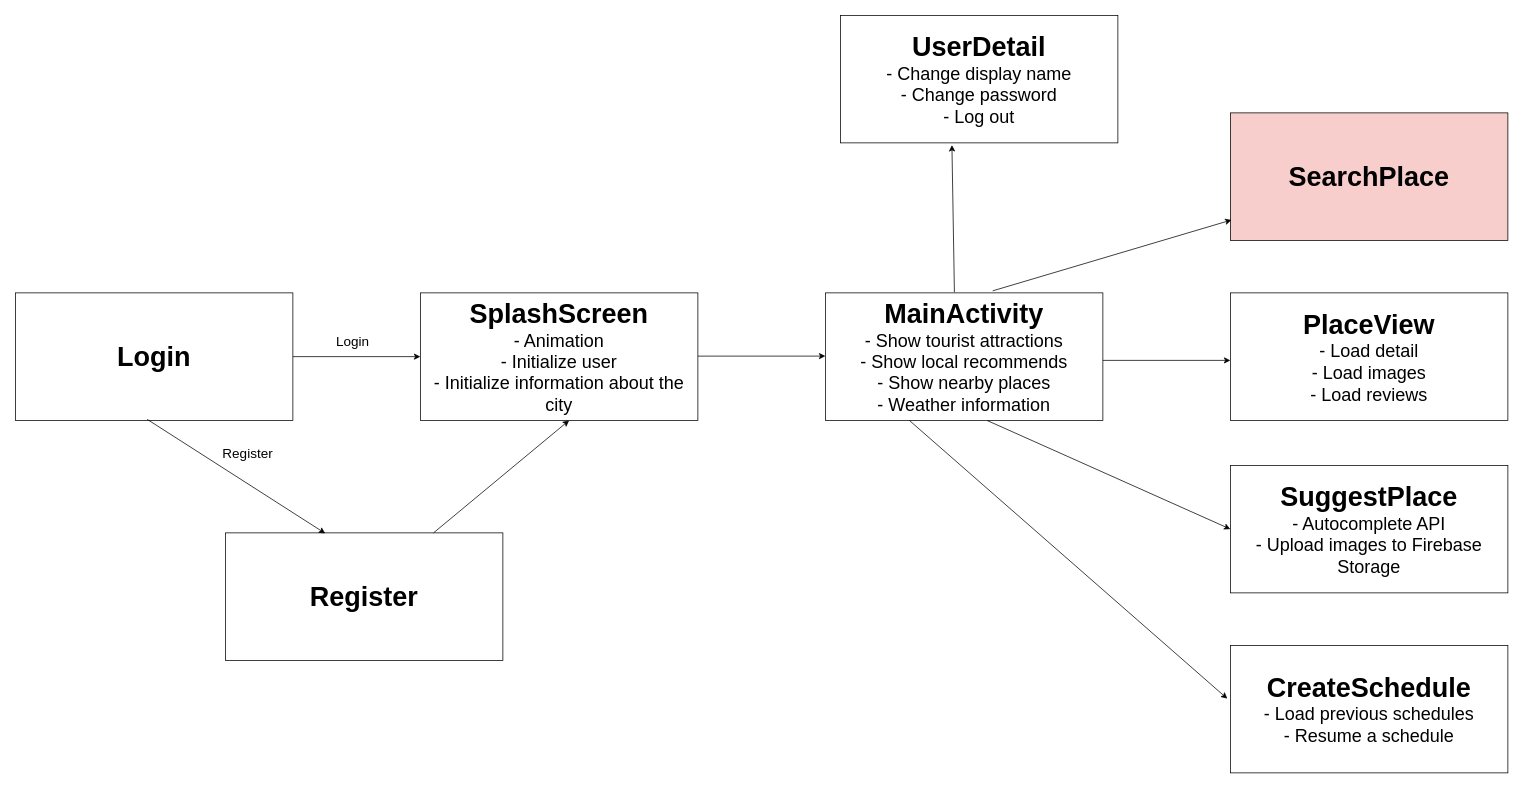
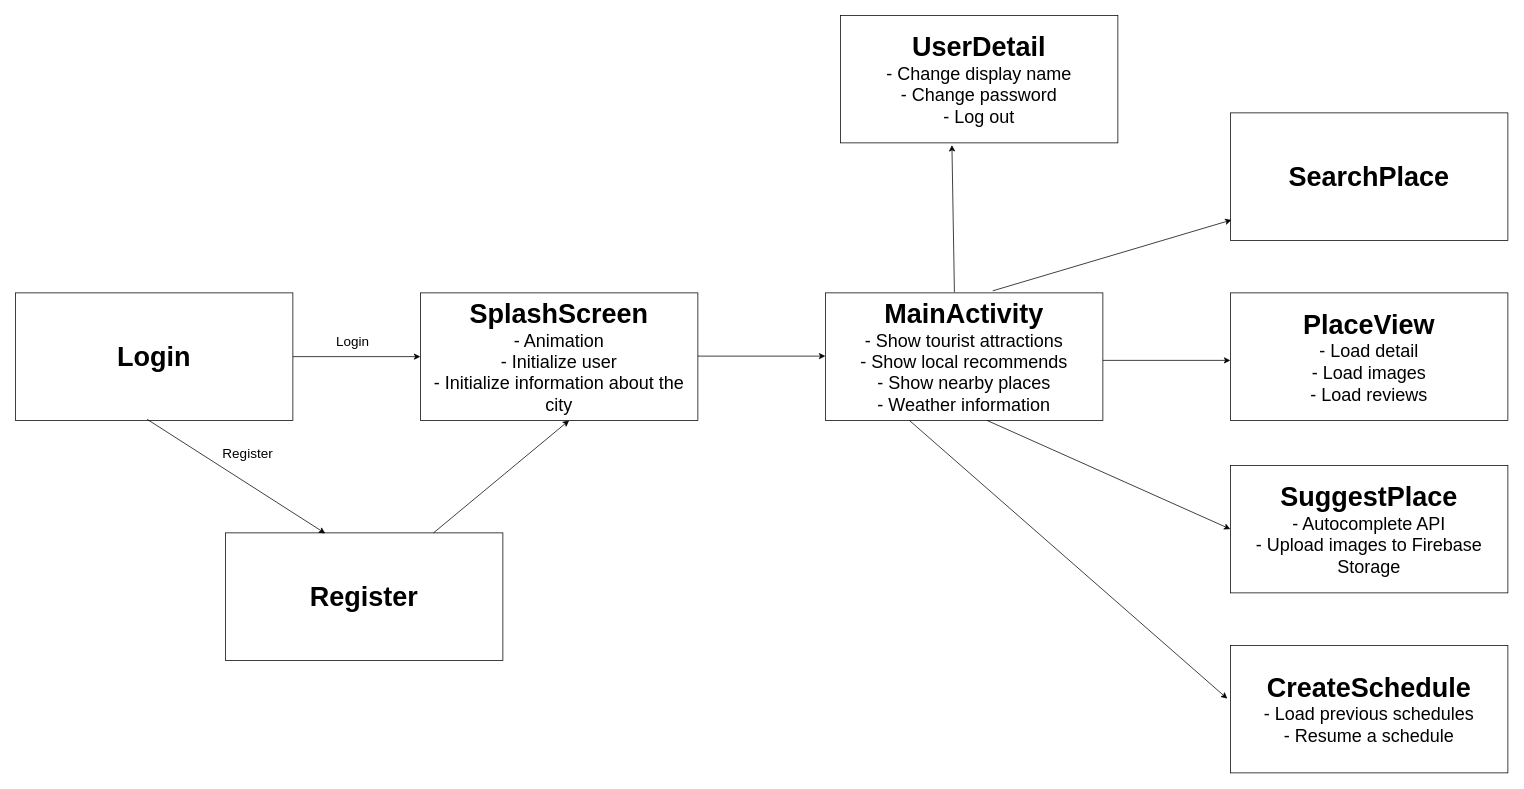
node "SearchPlace": fillcolor #f8cecc -> #ffffff
